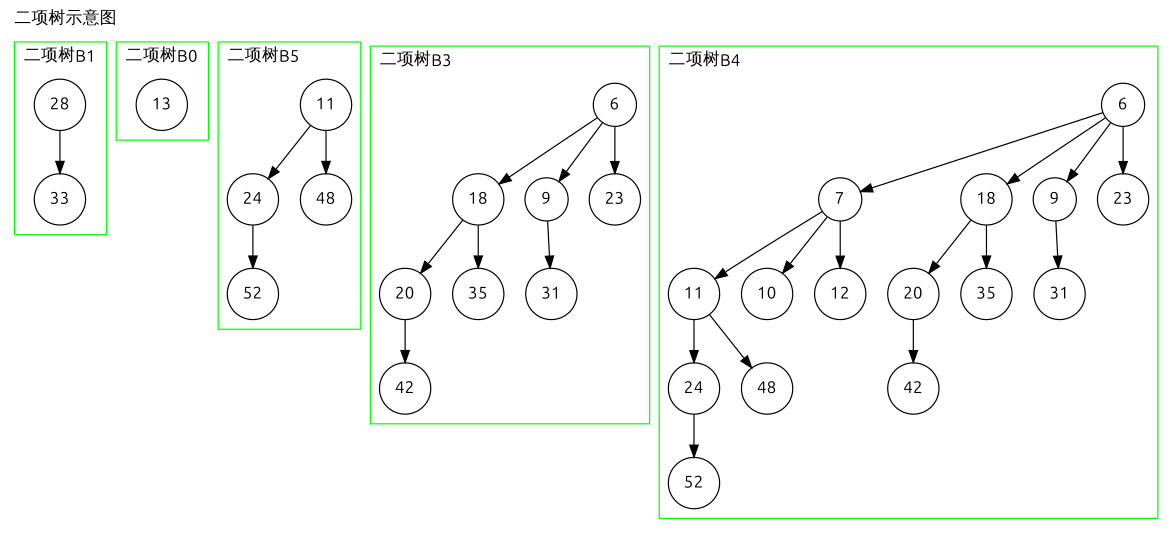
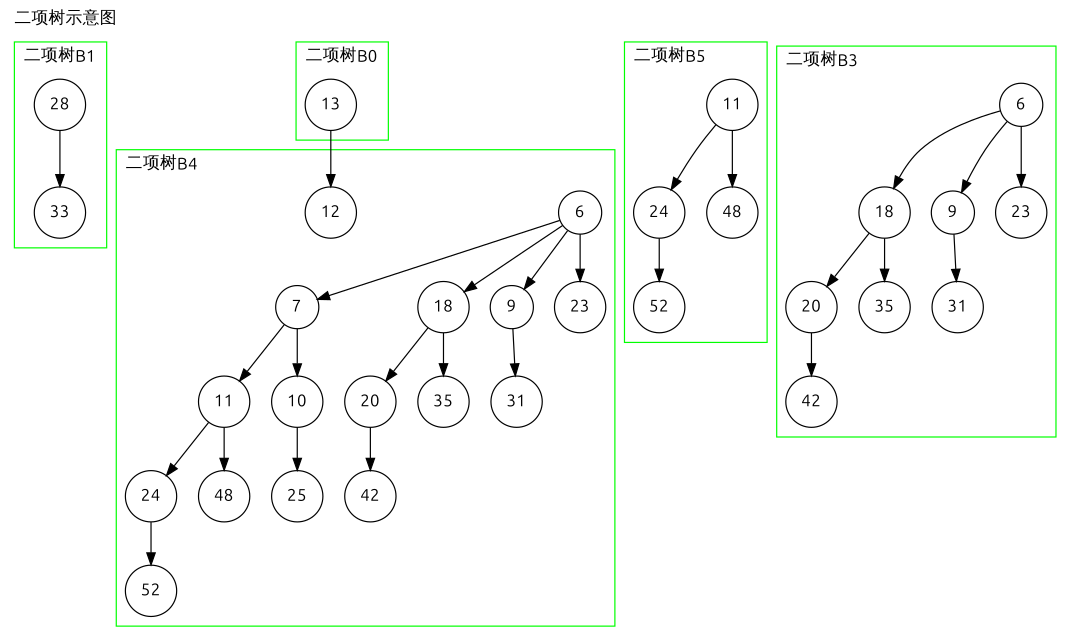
edge "7" -> "12": now "13" -> "12"
node "25": added
